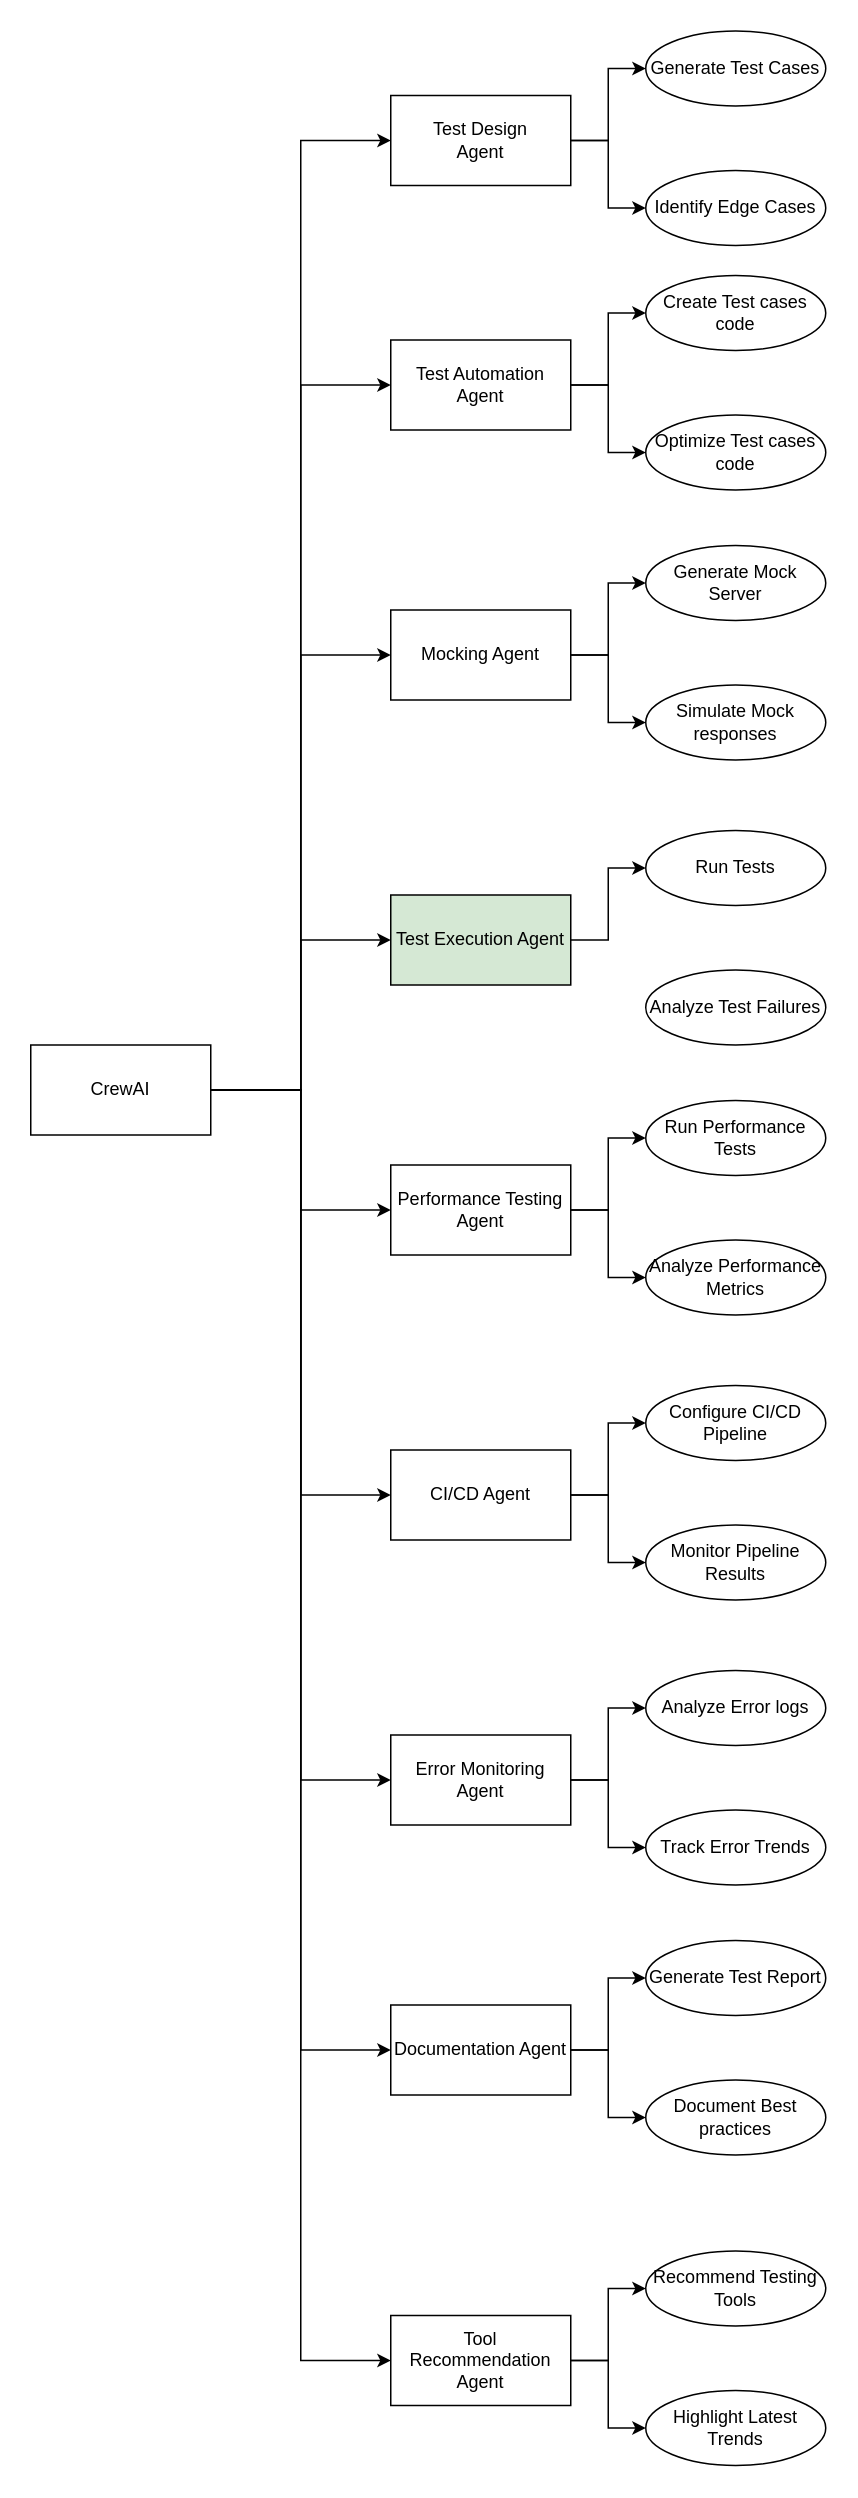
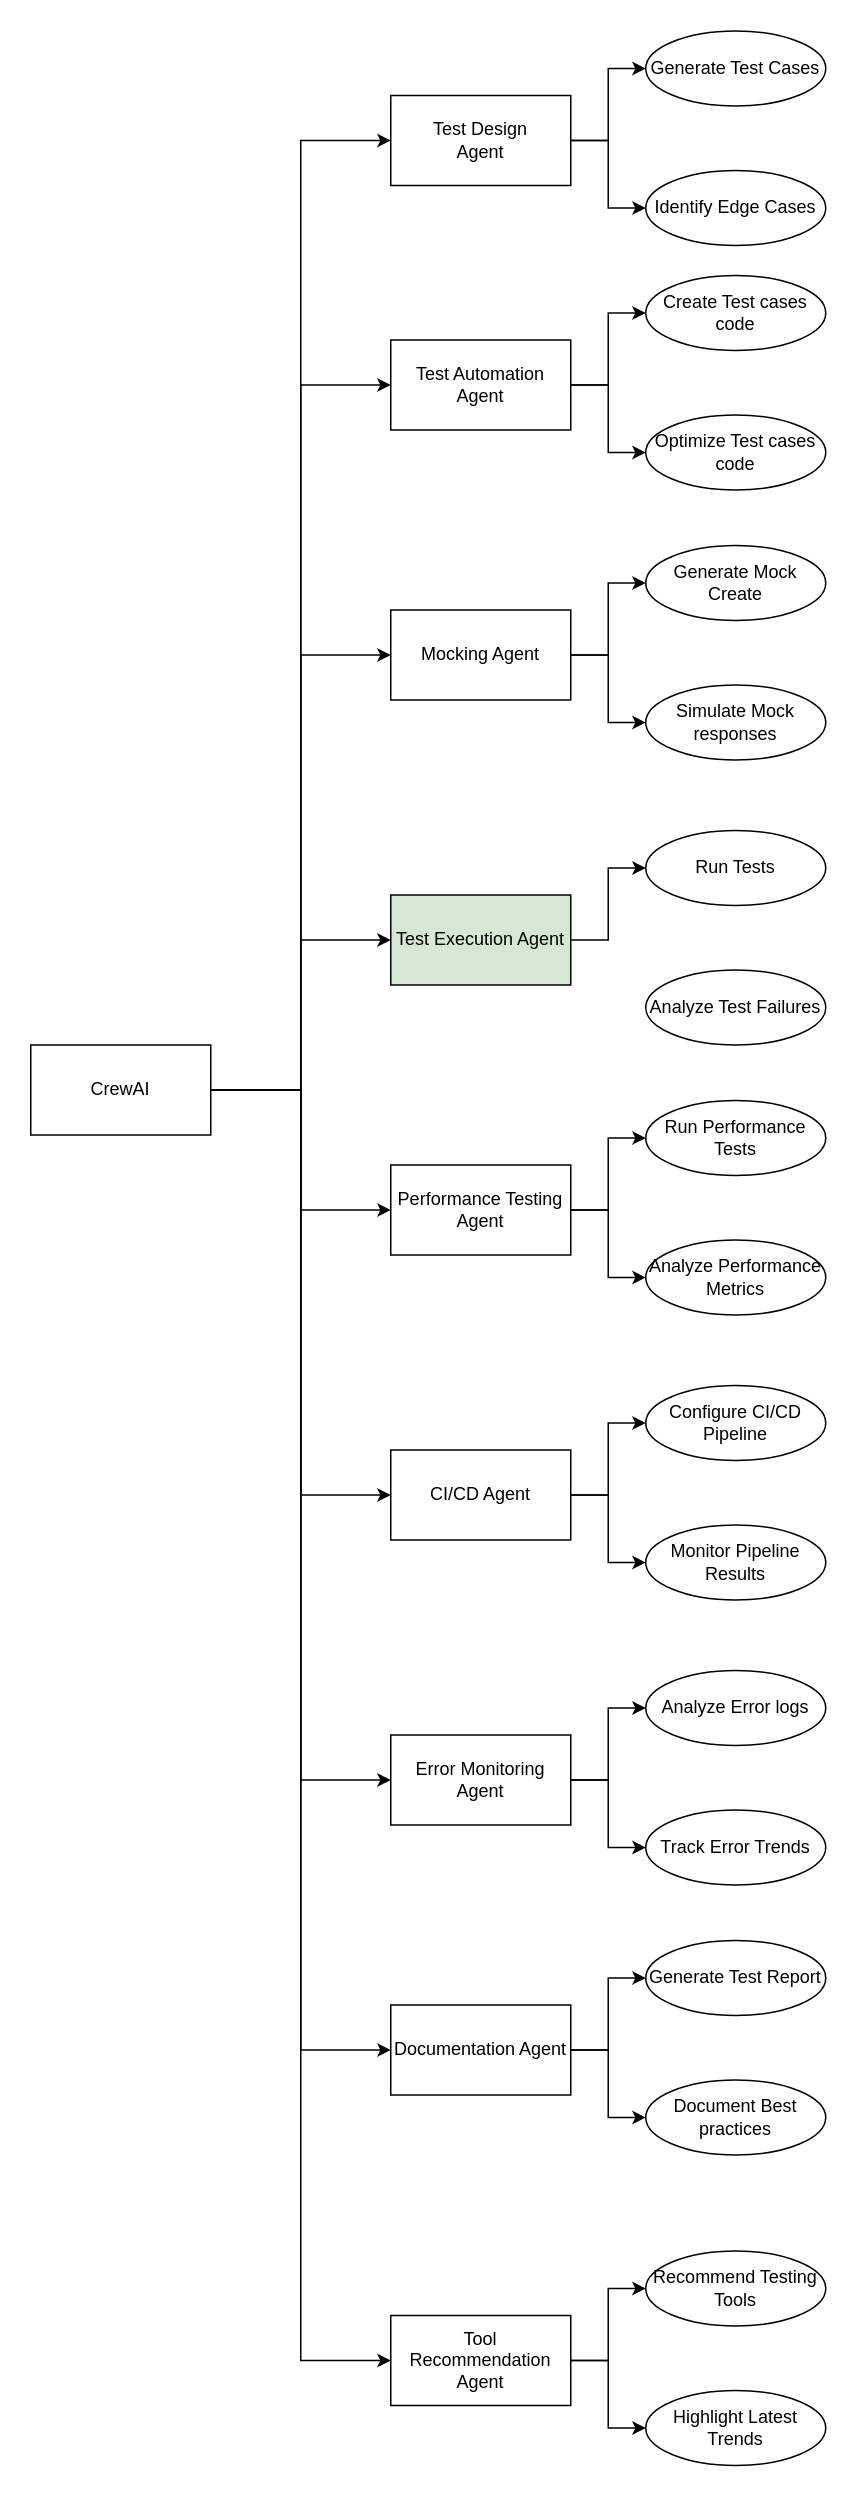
node "Generate Mock Server": label "Generate Mock Server" -> "Generate Mock Create"
